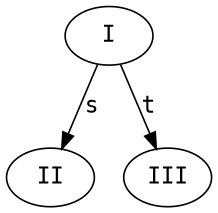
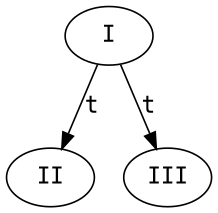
edge "I" -> "II": label "s" -> "t"
